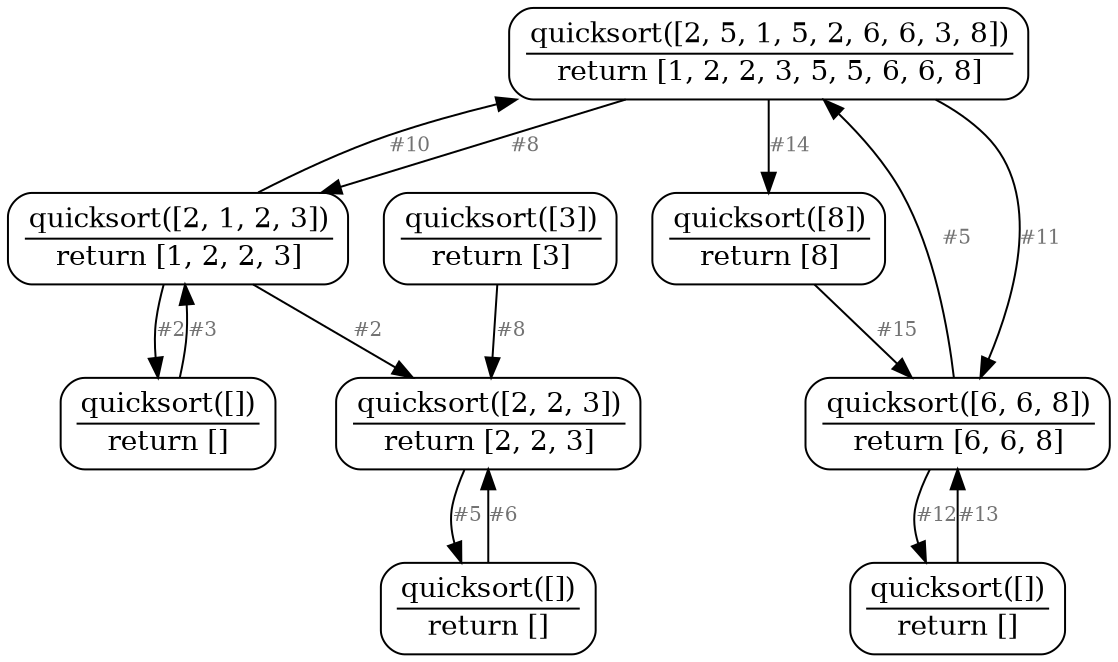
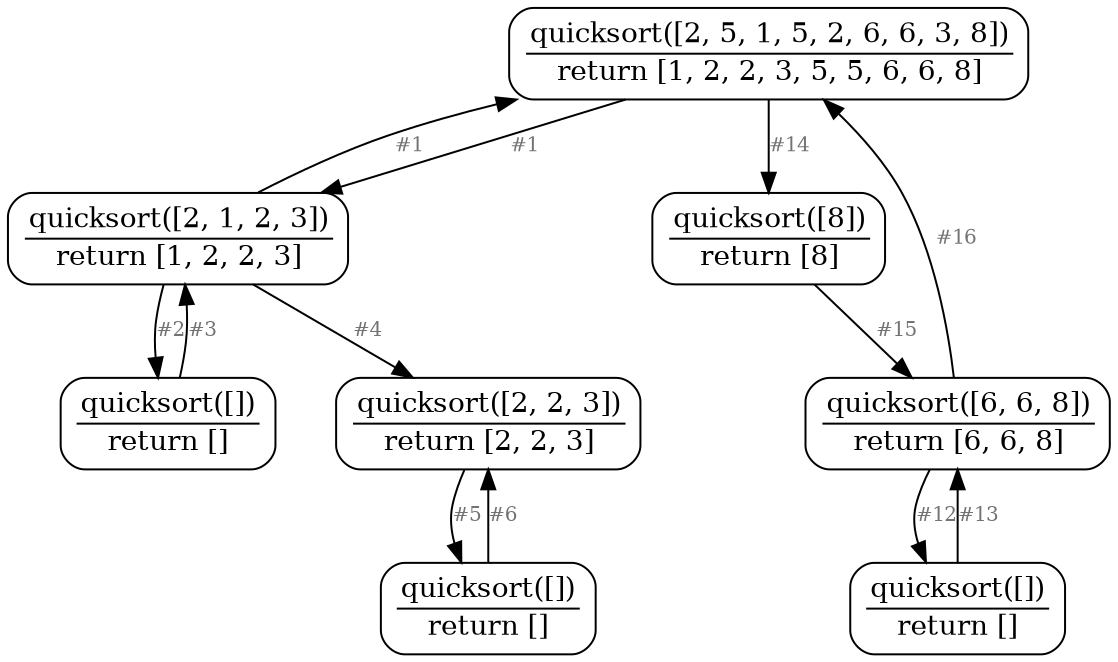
edge "quicksort([2, 1, 2, 3])" -> "quicksort([2, 5, 1, 5, 2, 6, 6, 3, 8])": label "#10" -> "#1"
edge "quicksort([2, 5, 1, 5, 2, 6, 6, 3, 8])" -> "quicksort([2, 1, 2, 3])": label "#8" -> "#1"
edge "quicksort([2, 5, 1, 5, 2, 6, 6, 3, 8])" -> "quicksort([6, 6, 8])": removed, label "#11"
node "quicksort([3])": removed
edge "quicksort([6, 6, 8])" -> "quicksort([2, 5, 1, 5, 2, 6, 6, 3, 8])": label "#5" -> "#16"
edge "quicksort([2, 1, 2, 3])" -> "quicksort([2, 2, 3])": label "#2" -> "#4"
